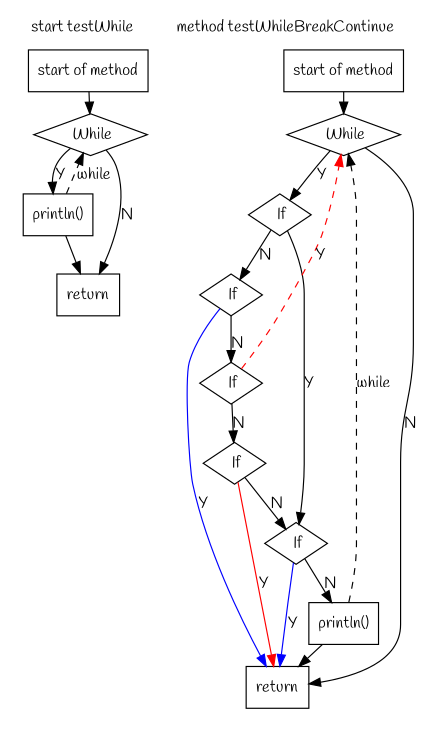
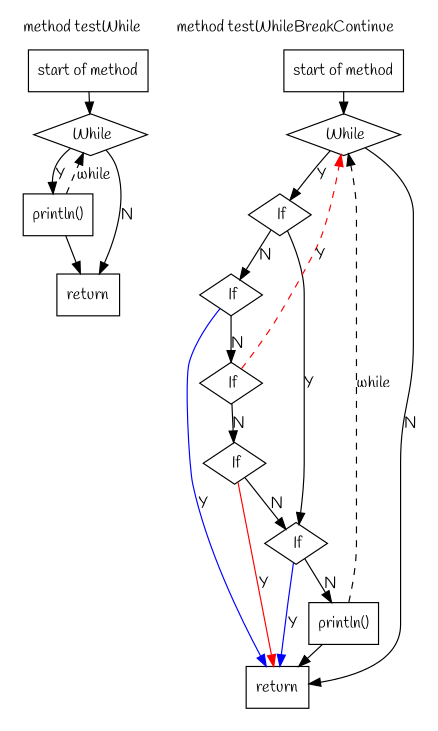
cluster "start testWhile": label "start testWhile" -> "method testWhile"
